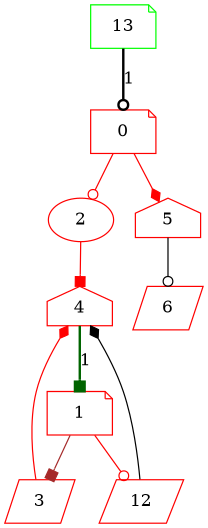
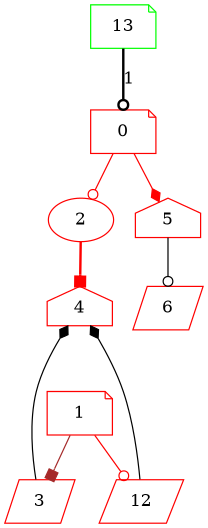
edge "2" -> "4": style solid -> bold
edge "4" -> "1": removed, label "1"
edge "3" -> "4": color red -> black
